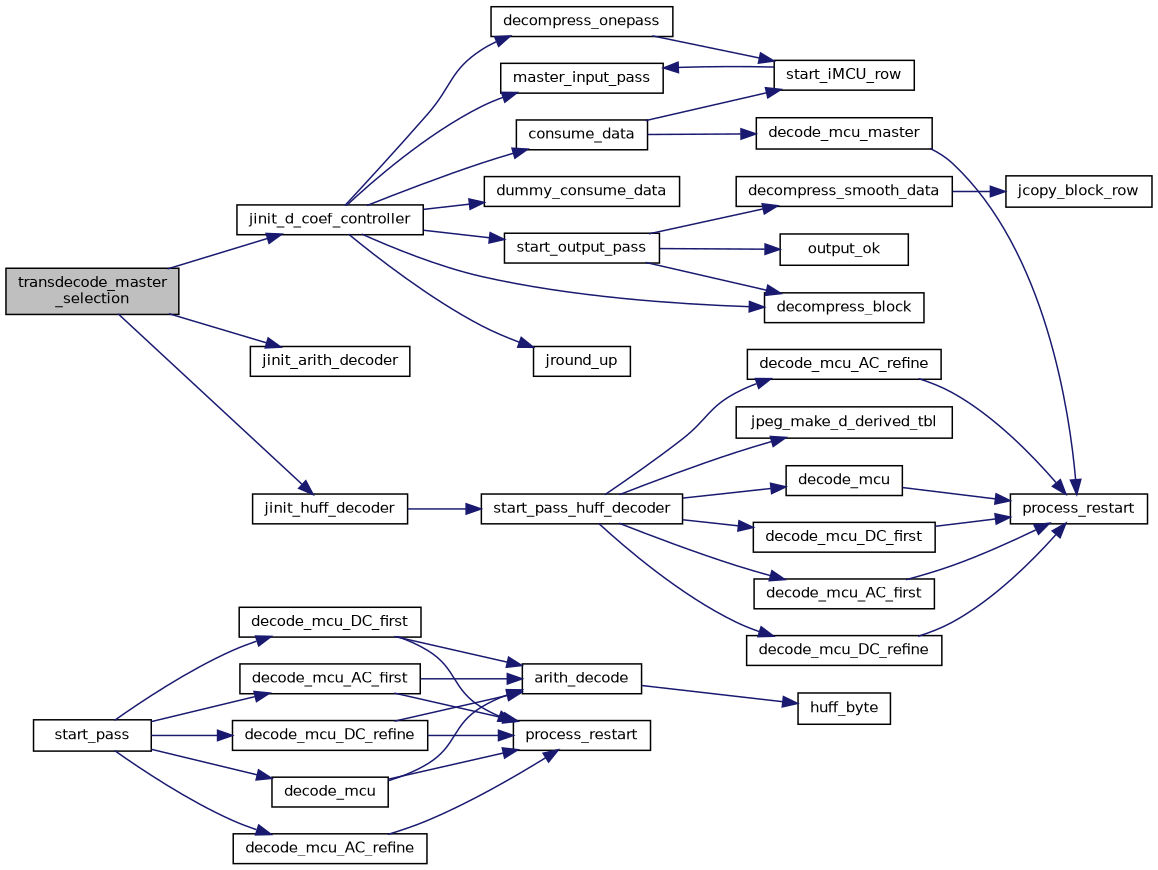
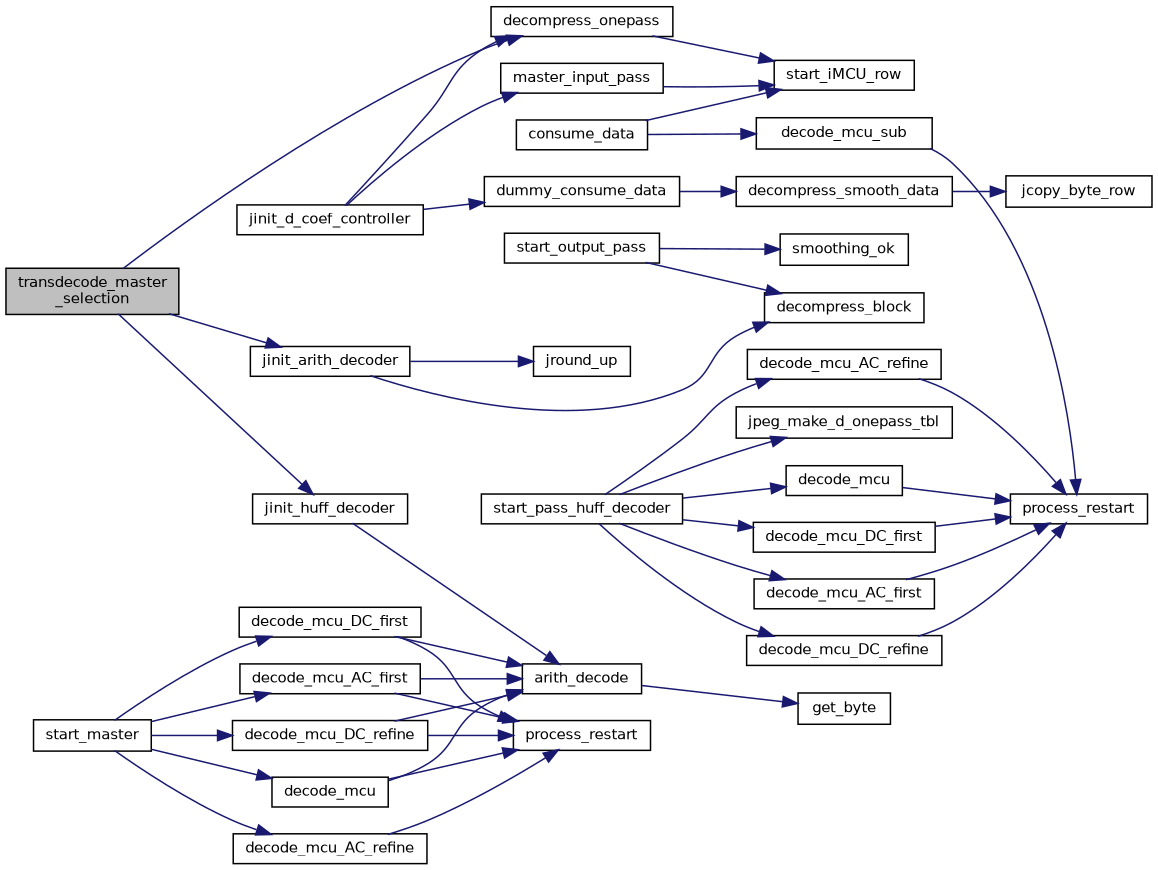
edge "start_iMCU_row" -> "master_input_pass": reversed
node "decode_mcu_master": label "decode_mcu_master" -> "decode_mcu_sub"
edge "jinit_d_coef_controller" -> "consume_data": removed
node "jcopy_block_row": label "jcopy_block_row" -> "jcopy_byte_row"
edge "start_output_pass" -> "decompress_smooth_data": now "dummy_consume_data" -> "decompress_smooth_data"
edge "jinit_d_coef_controller" -> "start_output_pass": removed
node "output_ok": label "output_ok" -> "smoothing_ok"
edge "transdecode_master _selection" -> "jinit_d_coef_controller": now "transdecode_master _selection" -> "decompress_onepass"
edge "jinit_d_coef_controller" -> "decompress_block": now "jinit_arith_decoder" -> "decompress_block"
edge "jinit_d_coef_controller" -> "jround_up": now "jinit_arith_decoder" -> "jround_up"
node "jpeg_make_d_derived_tbl": label "jpeg_make_d_derived_tbl" -> "jpeg_make_d_onepass_tbl"
edge "jinit_huff_decoder" -> "start_pass_huff_decoder": now "jinit_huff_decoder" -> "arith_decode"
node "huff_byte": label "huff_byte" -> "get_byte"
node "start_pass": label "start_pass" -> "start_master"
